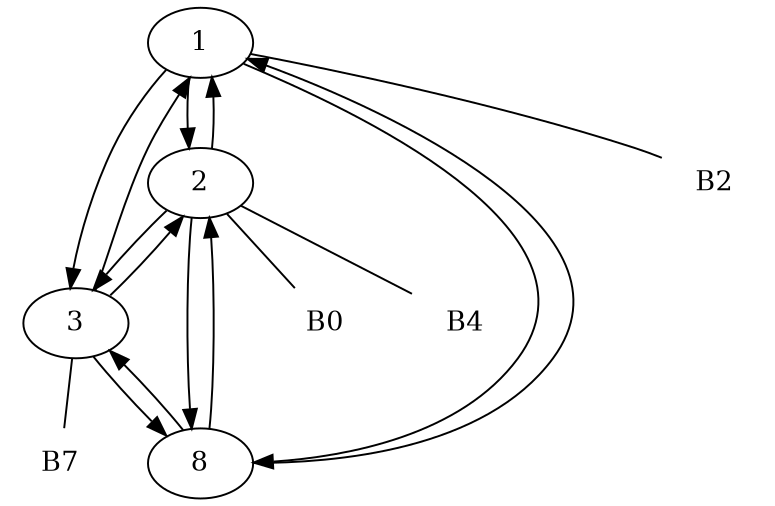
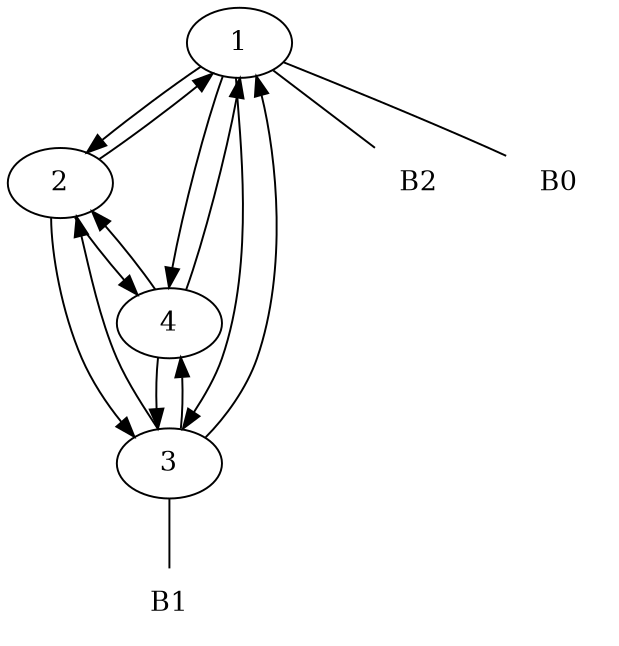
edge "2" -- "B0": now "1" -- "B0"
node "B4": removed
node "B7": label "B7" -> "B1"
node "8": label "8" -> "4"
